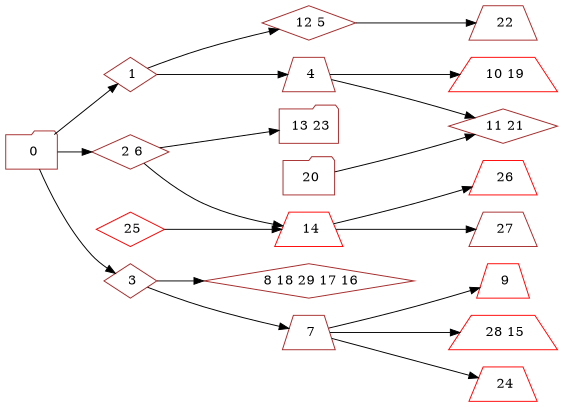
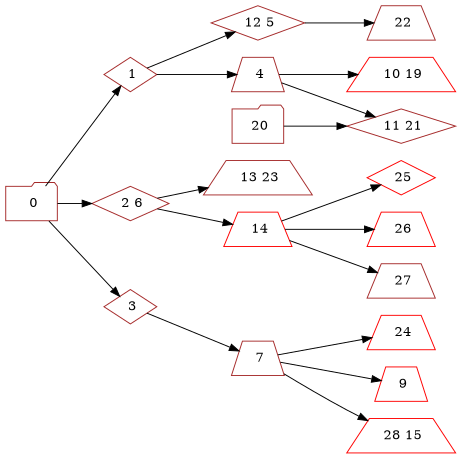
node "13 23": shape folder -> trapezium
edge "25" -> "14": reversed
node "8 18 29 17 16": removed
